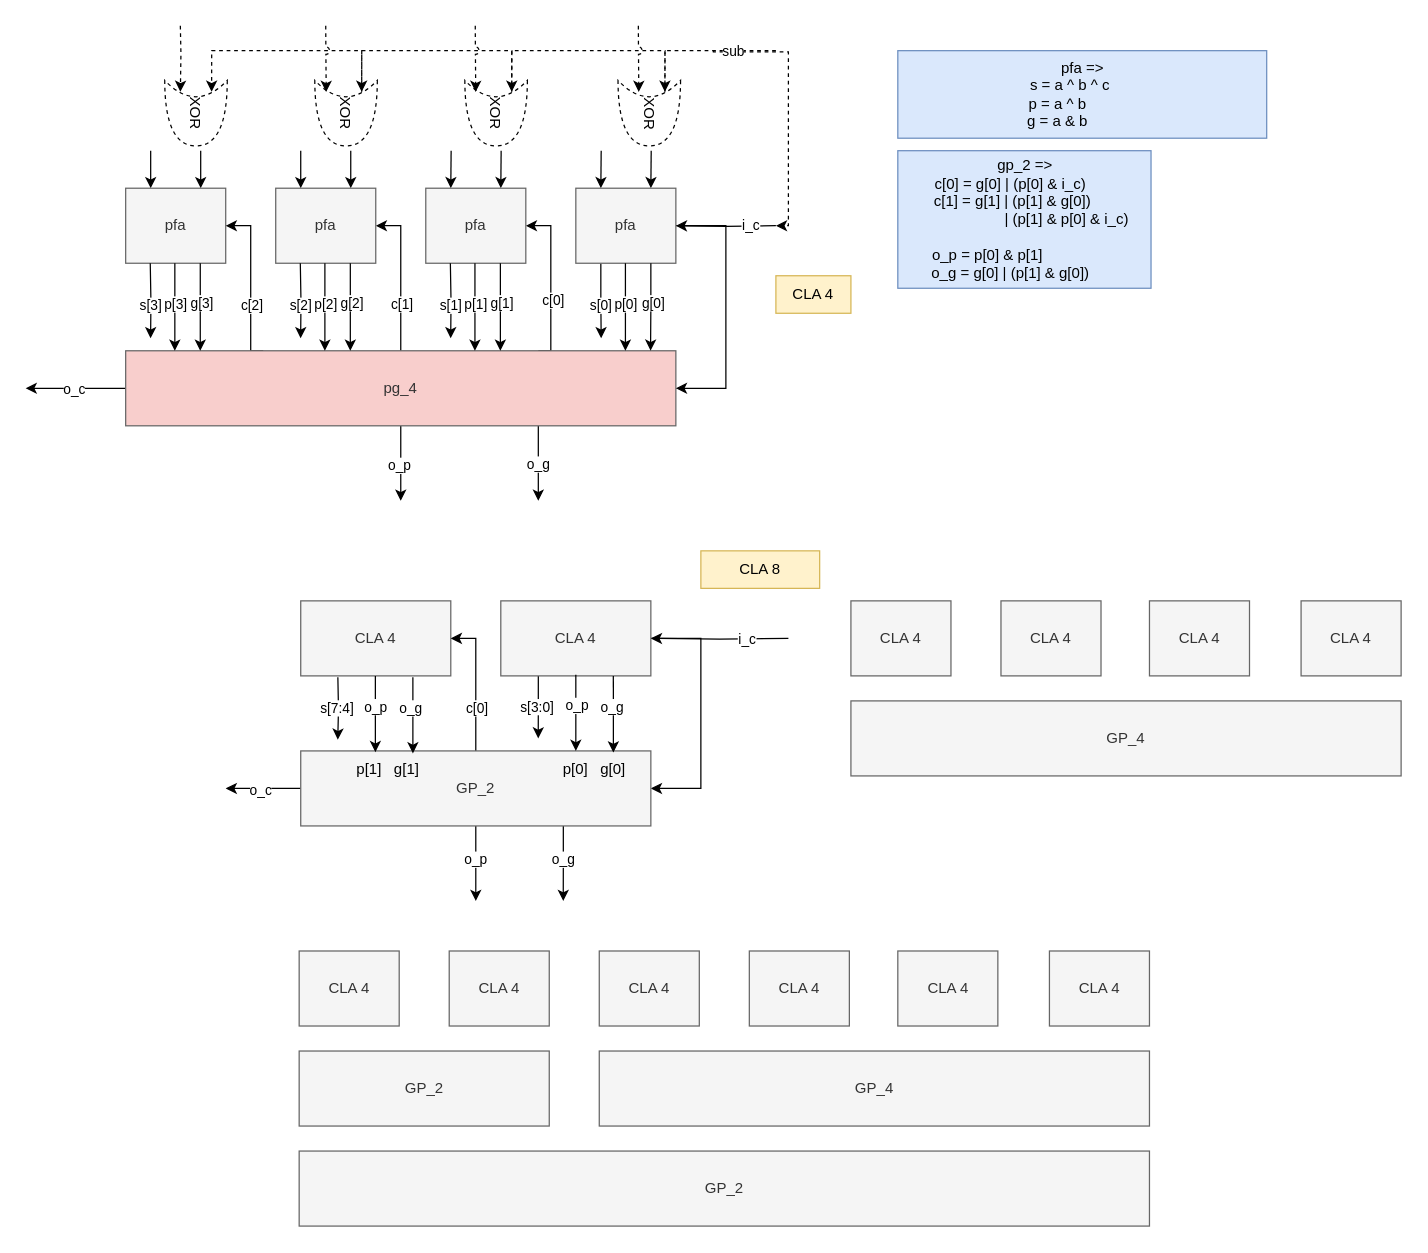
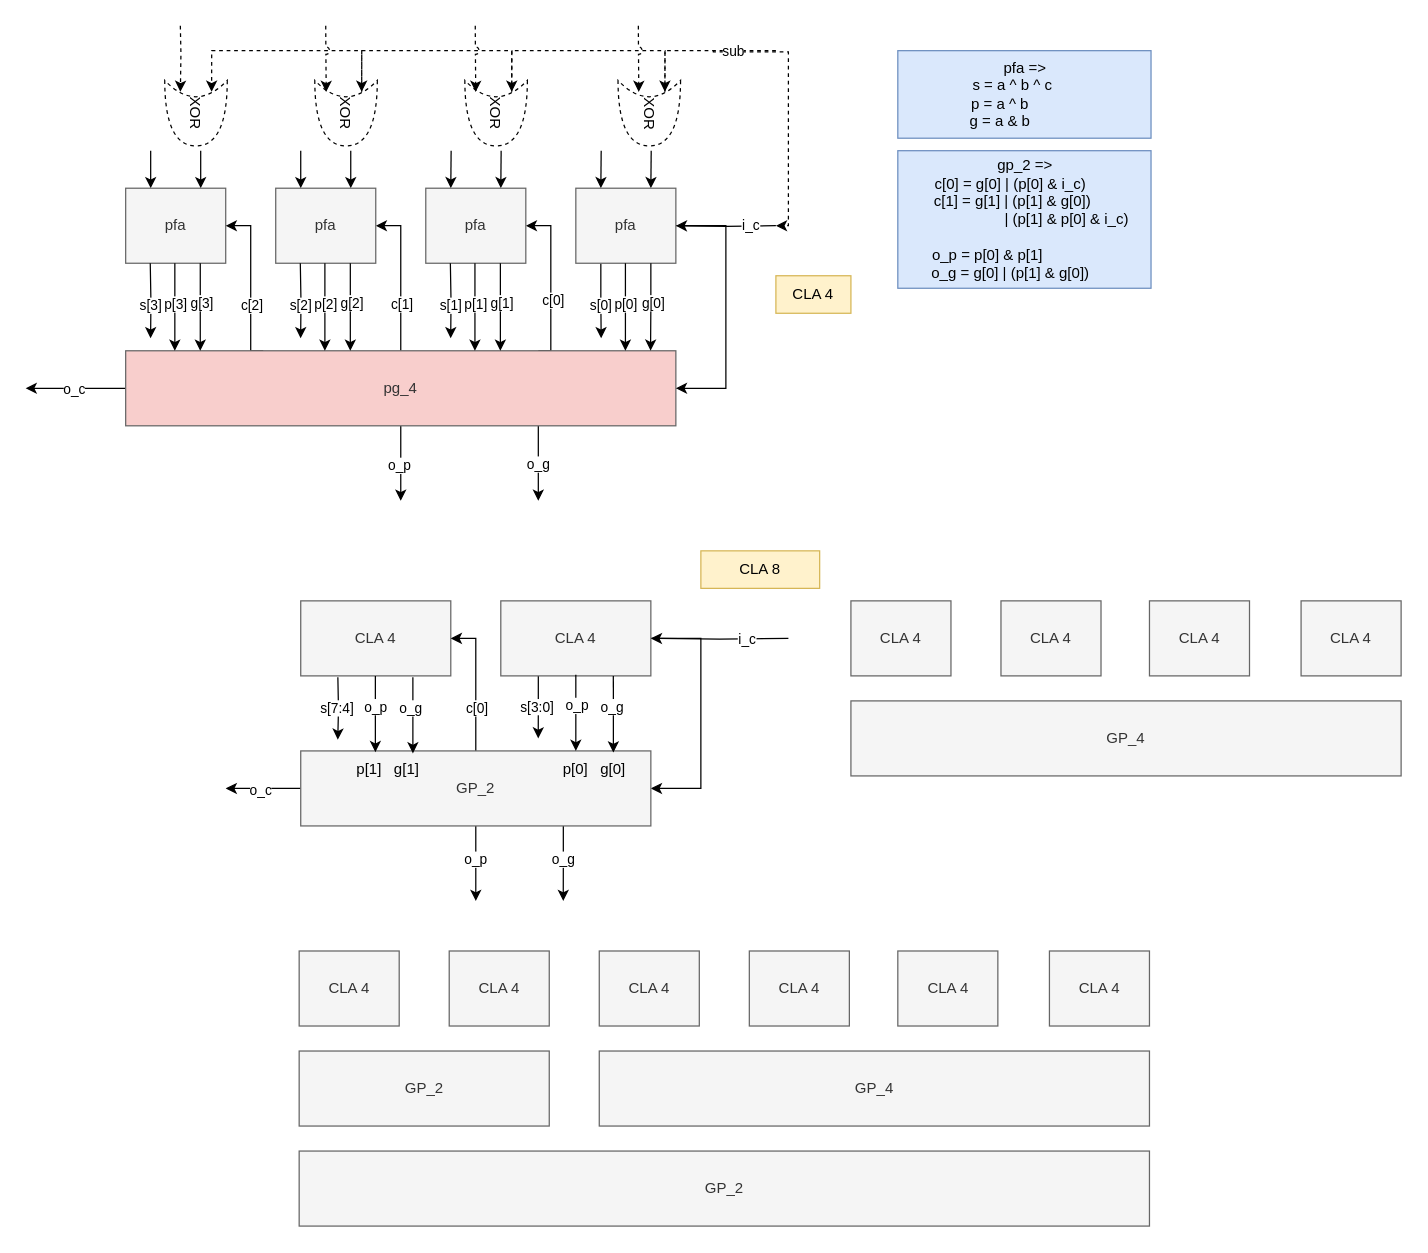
node "pfa => s = a ^ b ^ c p = a ^ b g = a & b": size 369x88 -> 253x88
